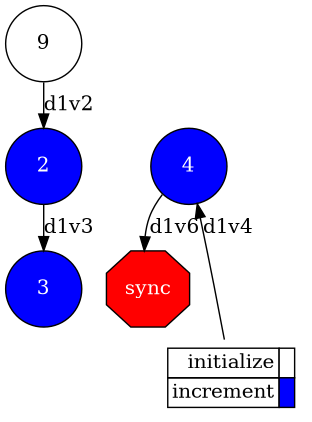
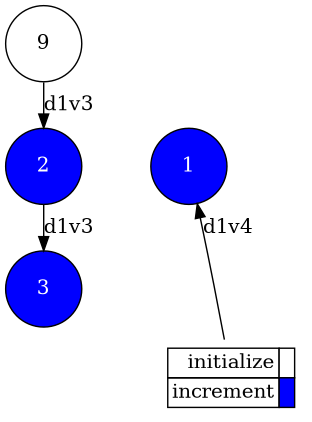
edge "9" -> "2": label "d1v2" -> "d1v3"
node "4": label "4" -> "1"
node "sync": removed
